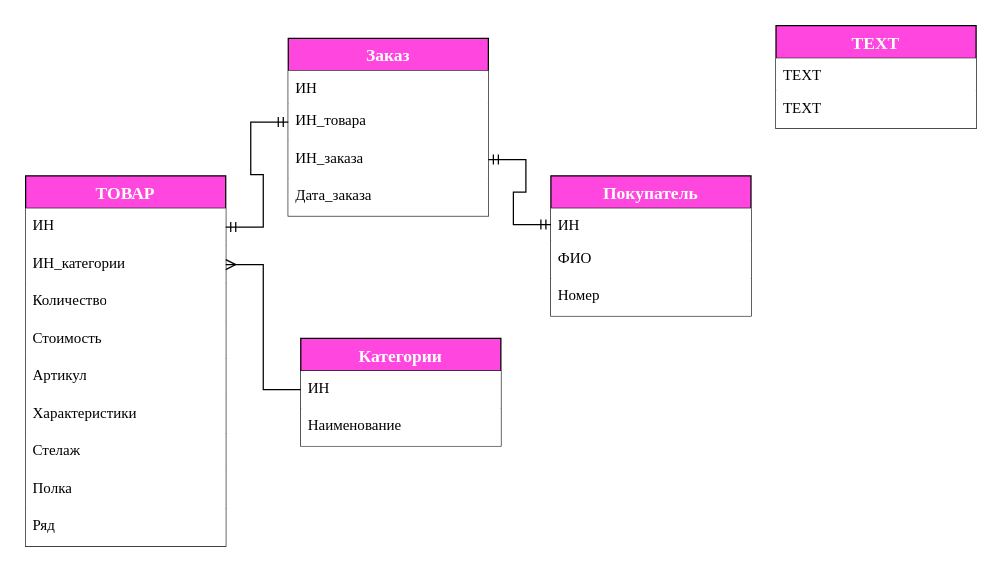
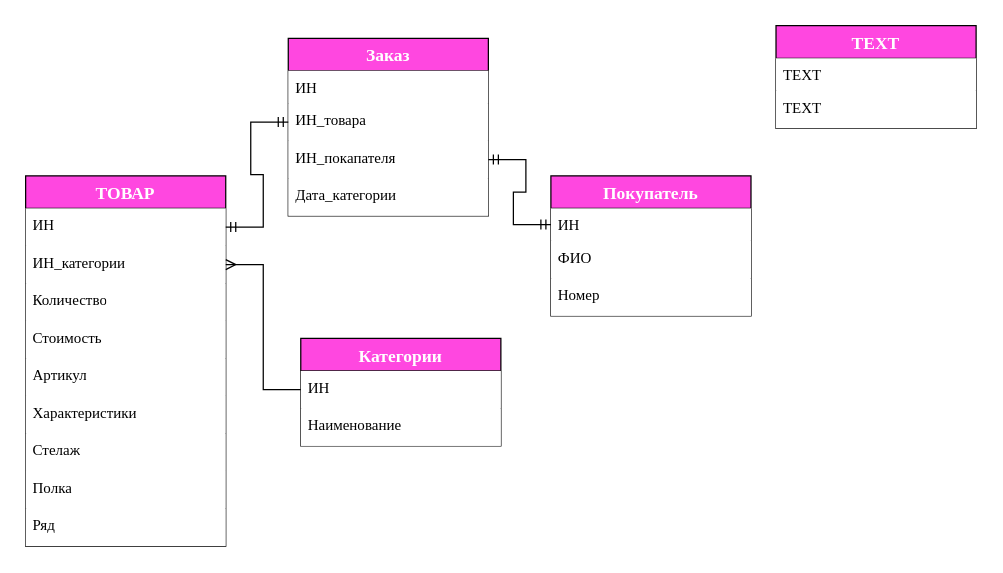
node "ИН_заказа": label "ИН_заказа" -> "ИН_покапателя"
node "Дата_заказа": label "Дата_заказа" -> "Дата_категории"
